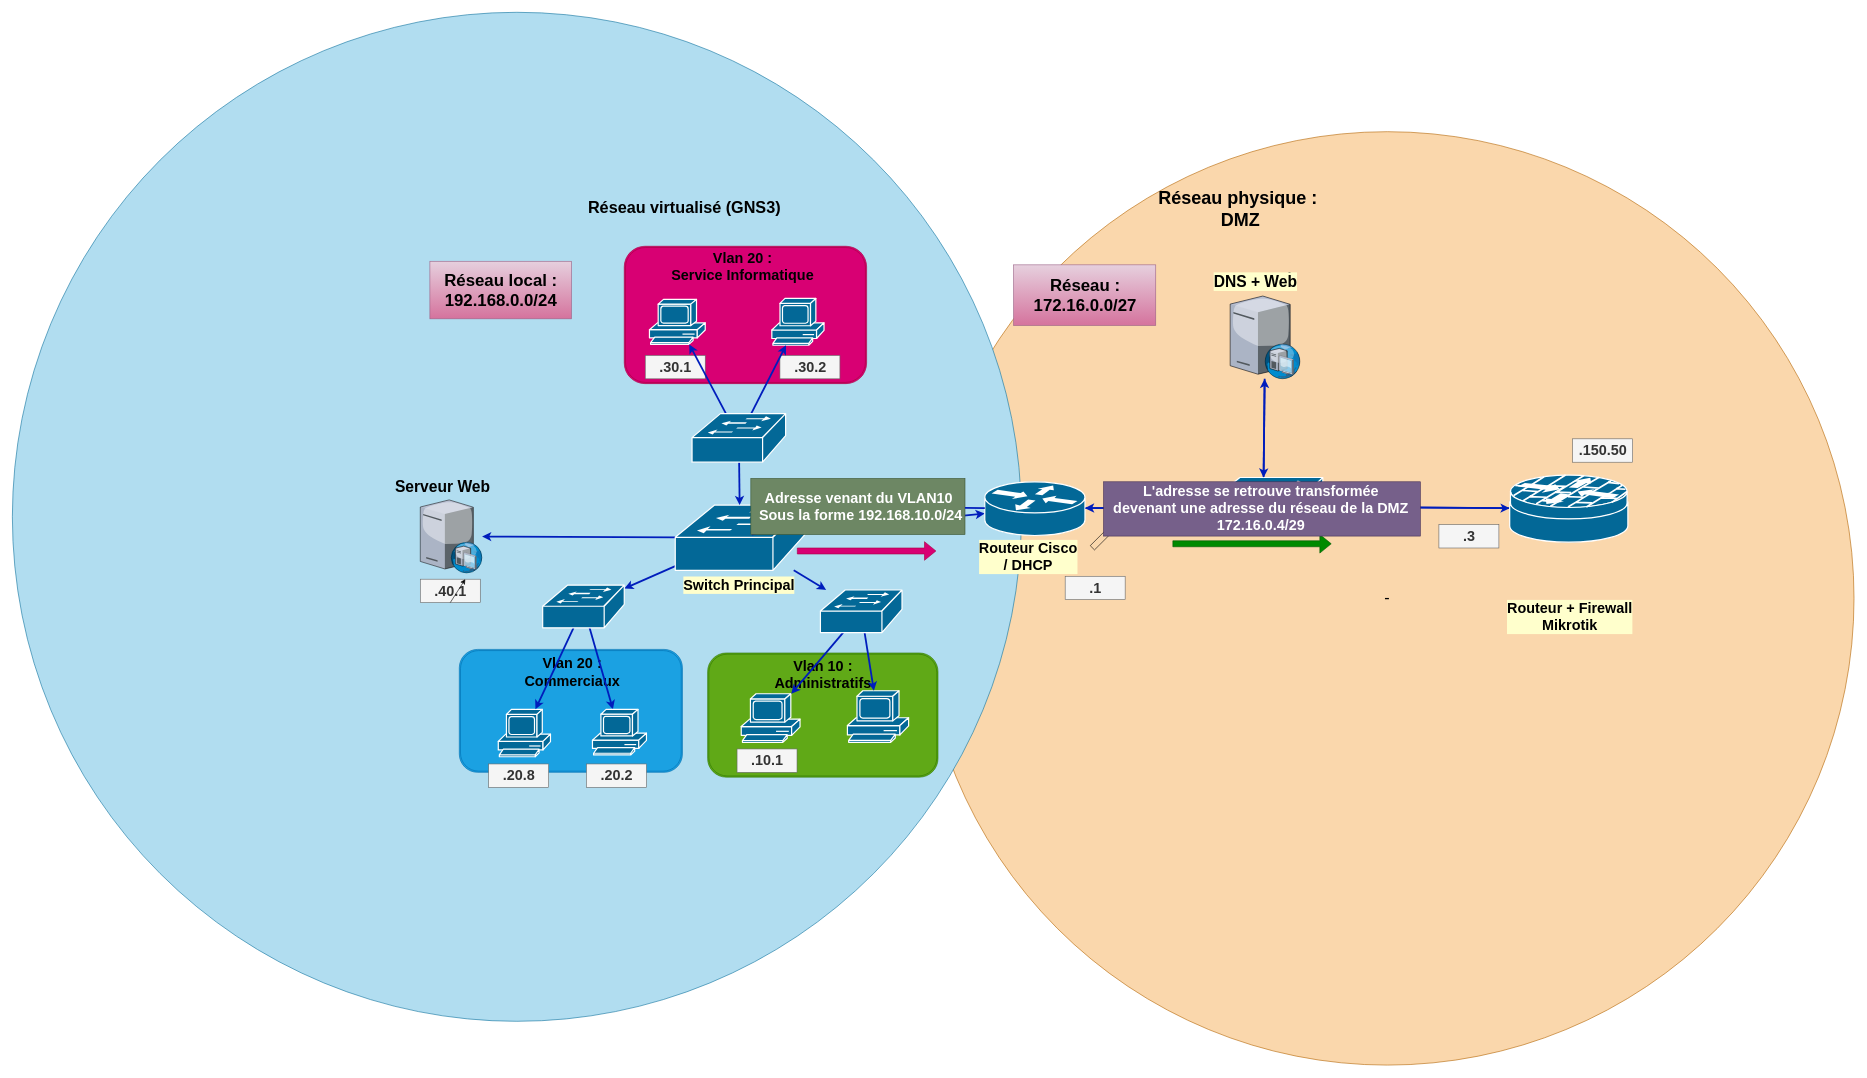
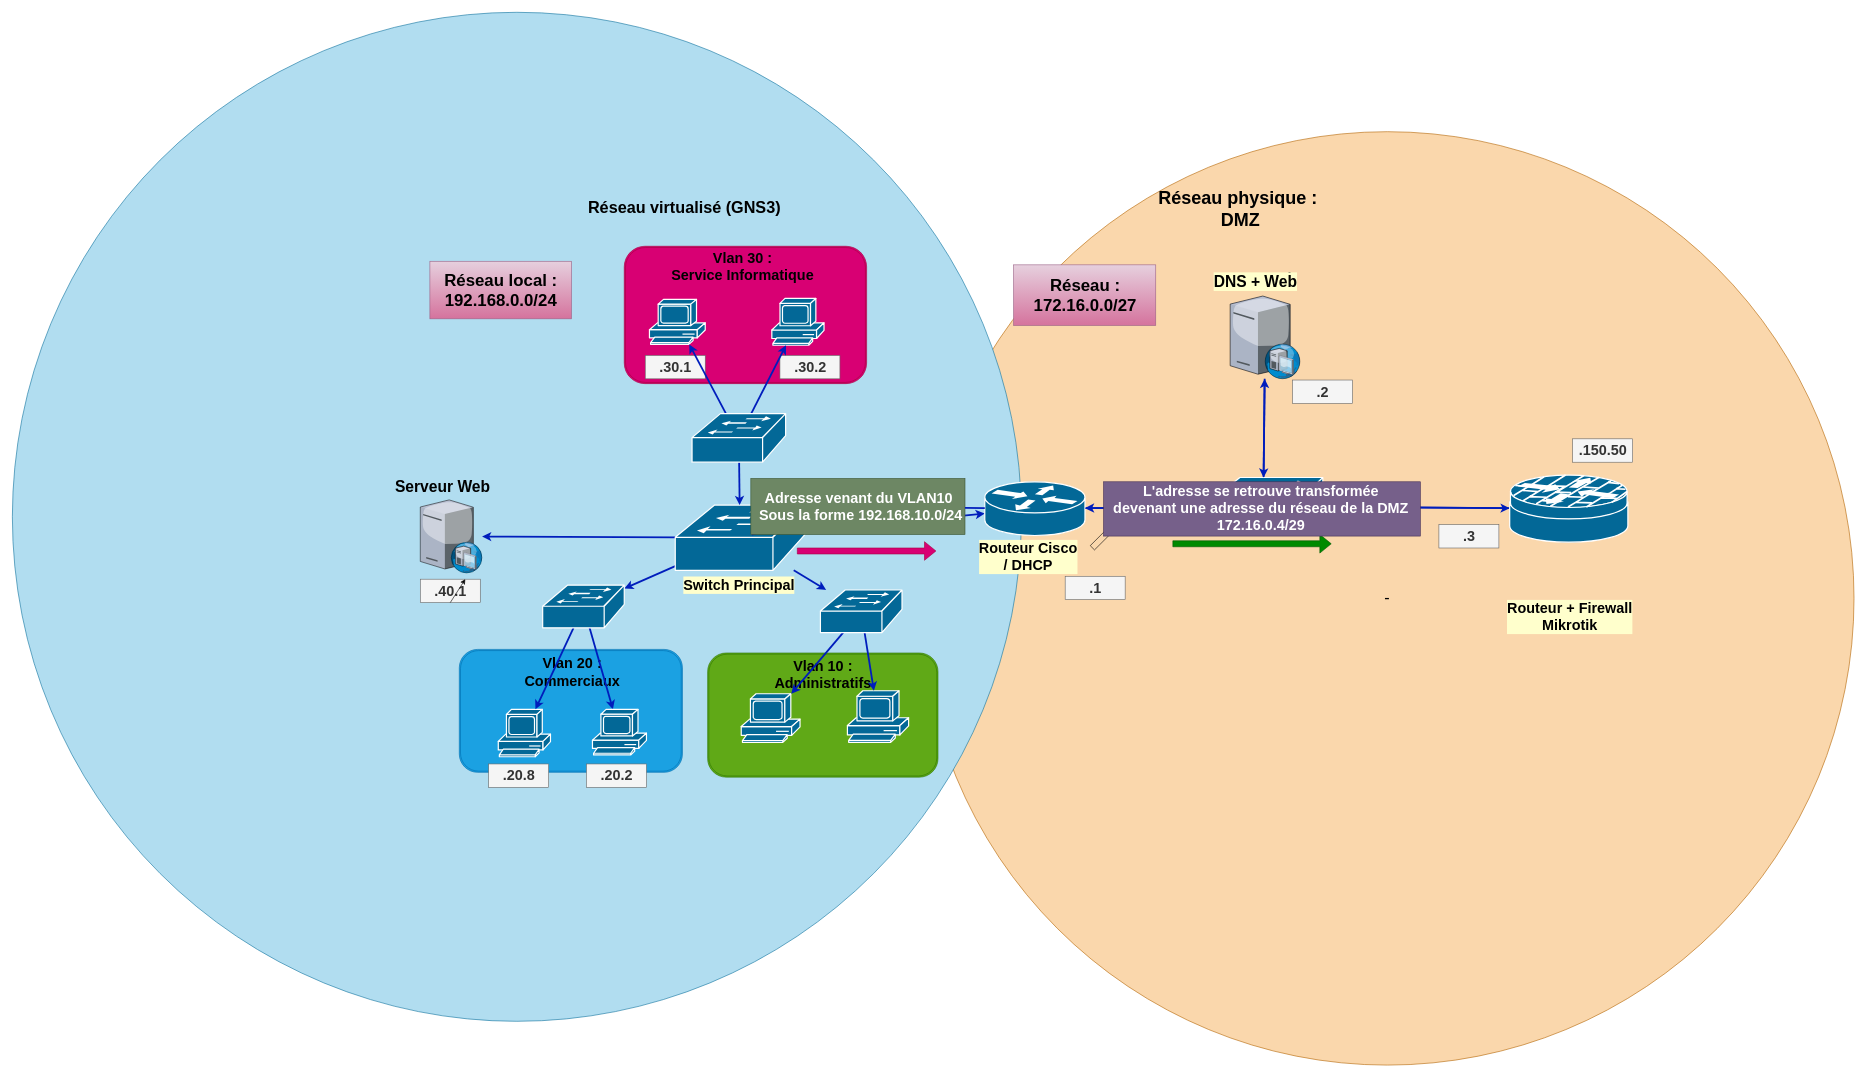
node "Vlan 20 : Service Informatique": label "Vlan 20 : Service Informatique" -> "Vlan 30 : Service Informatique"
node ".2": added
node ".10.1": removed
